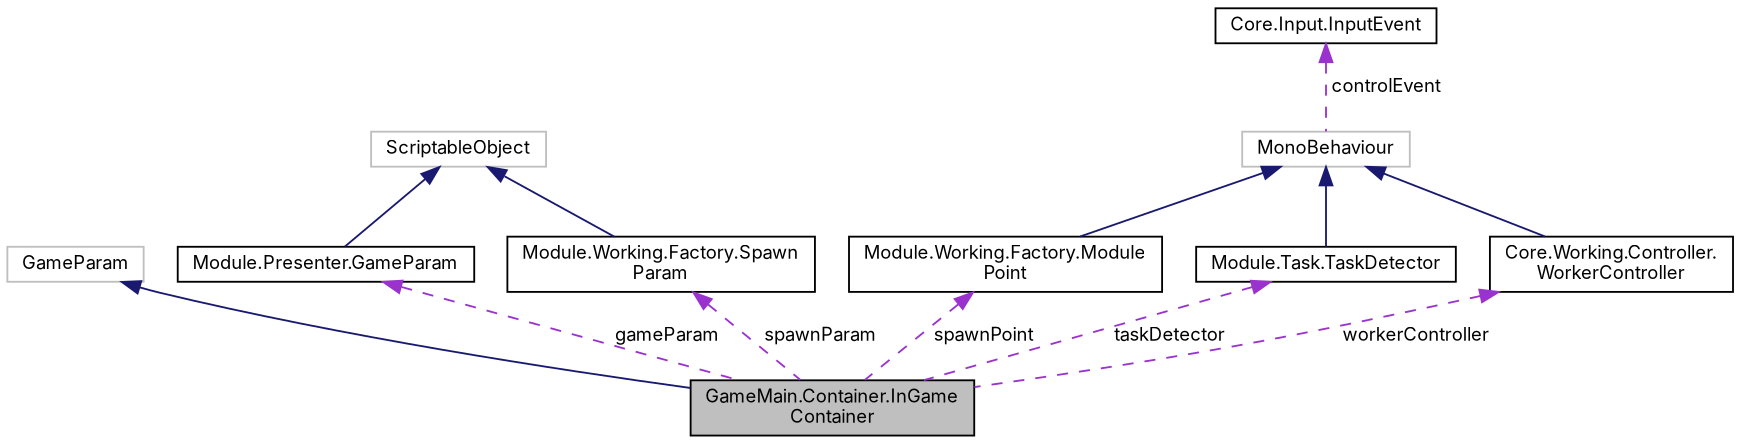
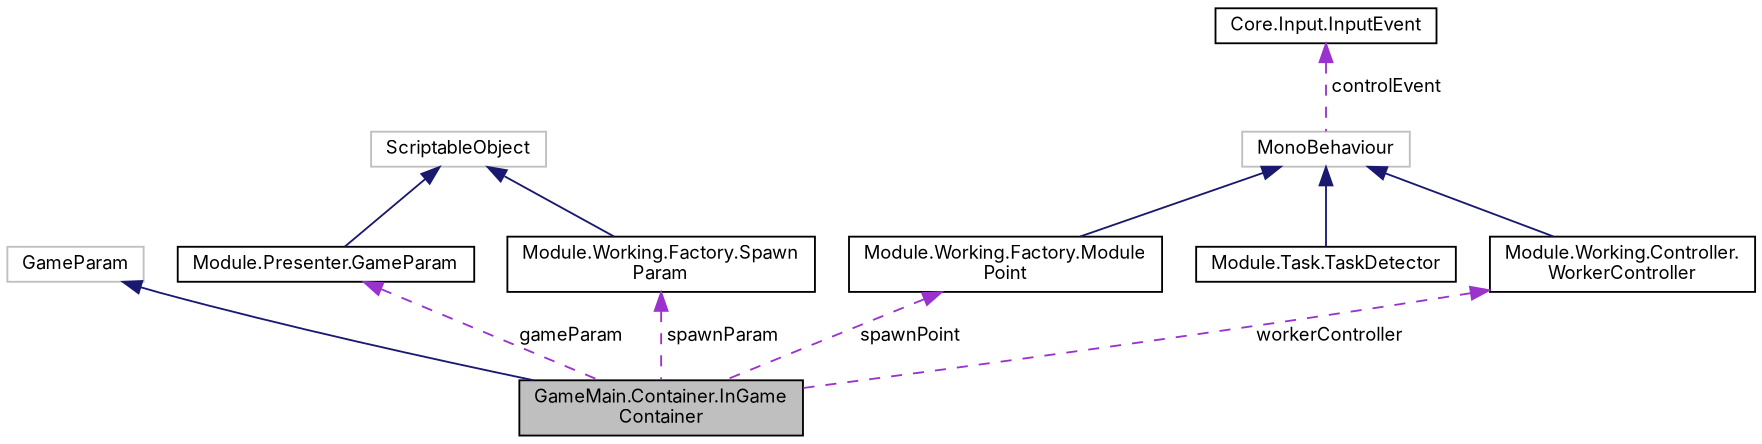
node "Core.Working.Controller. WorkerController": label "Core.Working.Controller. WorkerController" -> "Module.Working.Controller. WorkerController"
edge "GameMain.Container.InGame Container" -> "Module.Task.TaskDetector": removed, label "taskDetector"
